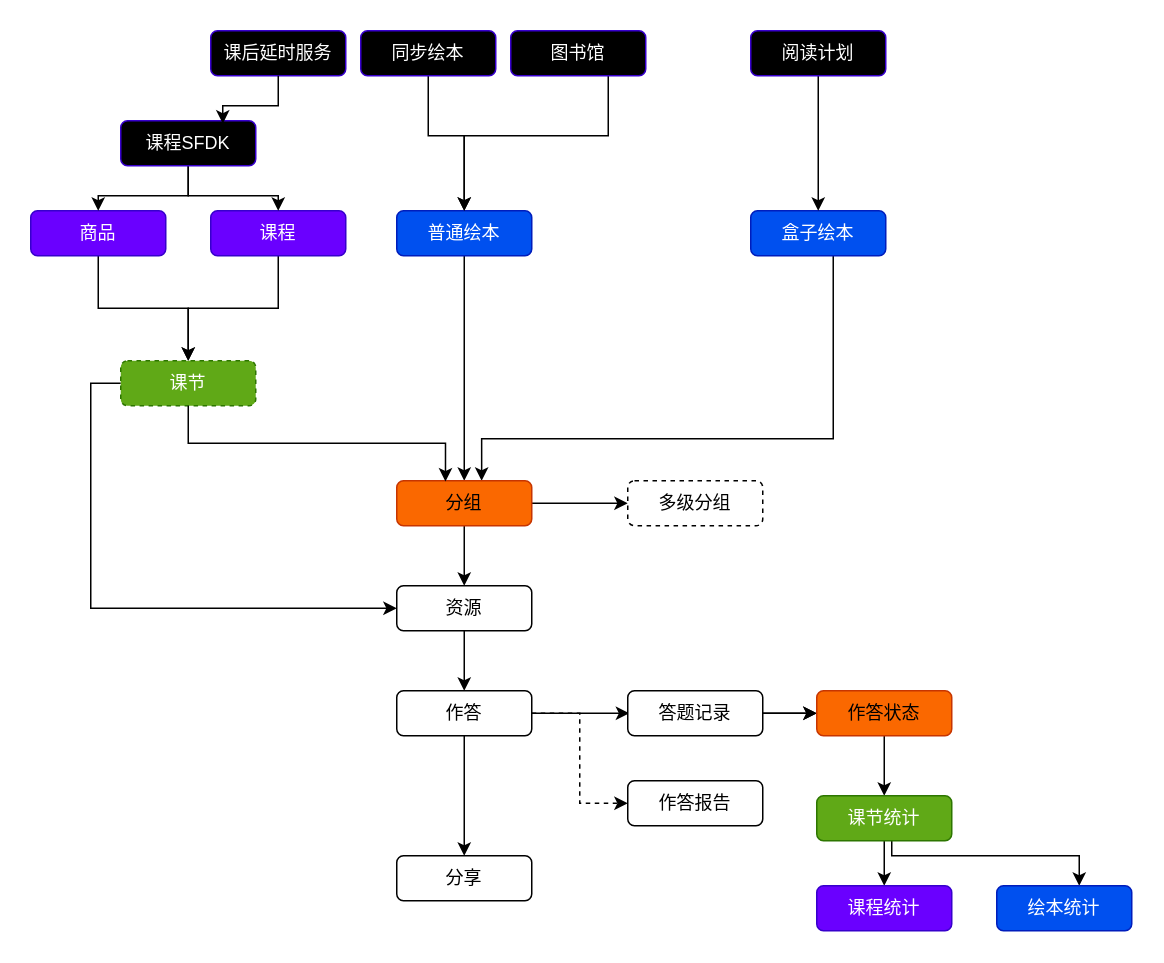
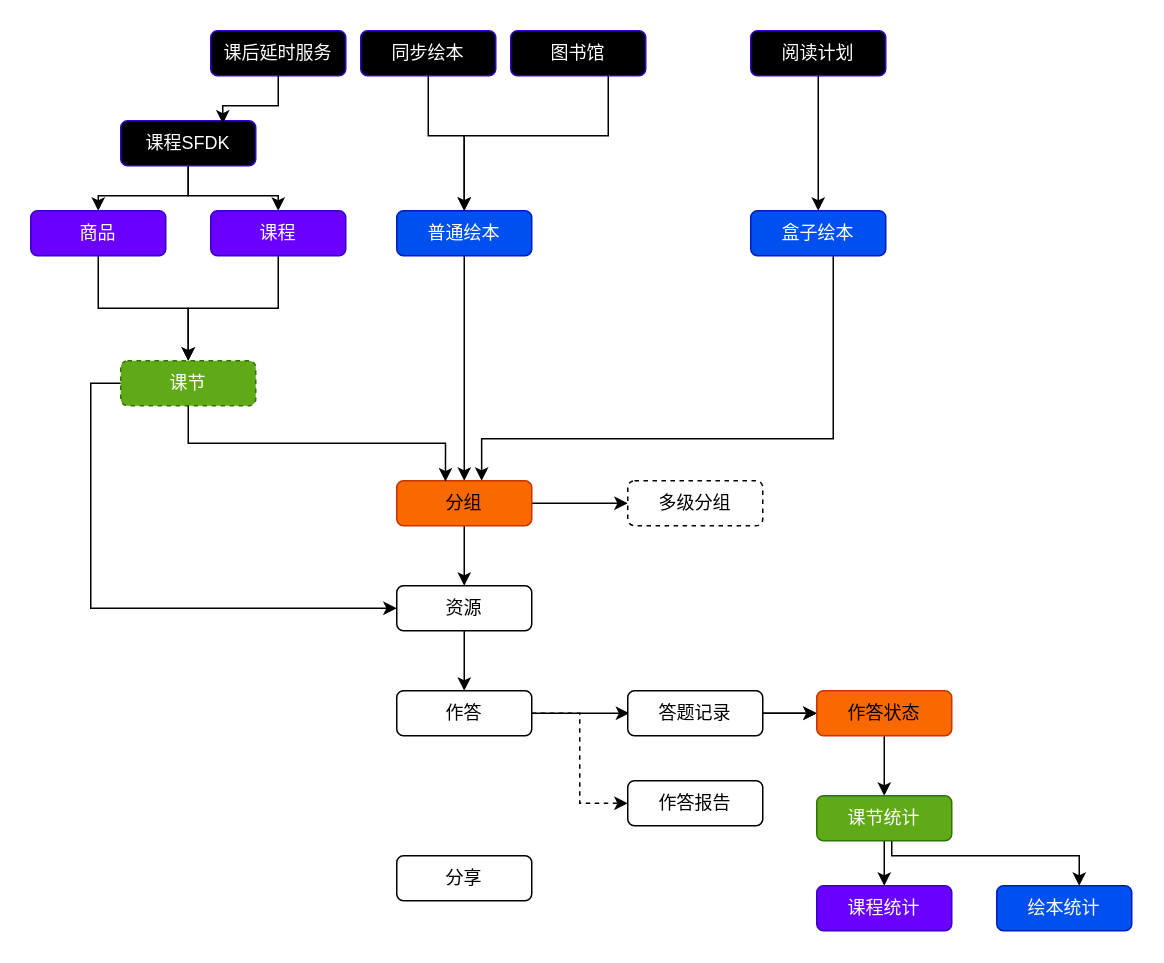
edge "作答" -> "分享": removed
